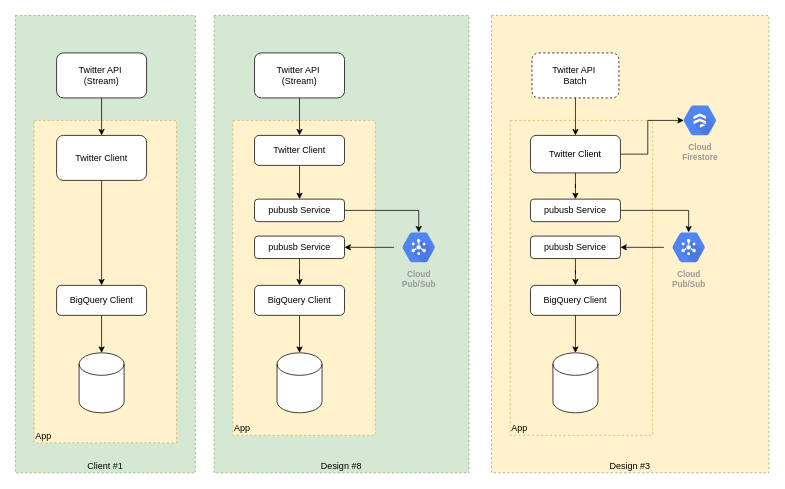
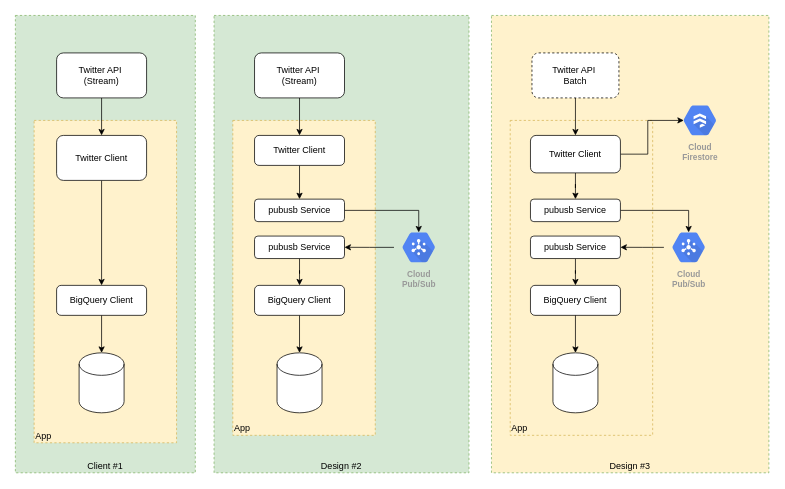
node "Design #8": label "Design #8" -> "Design #2"
